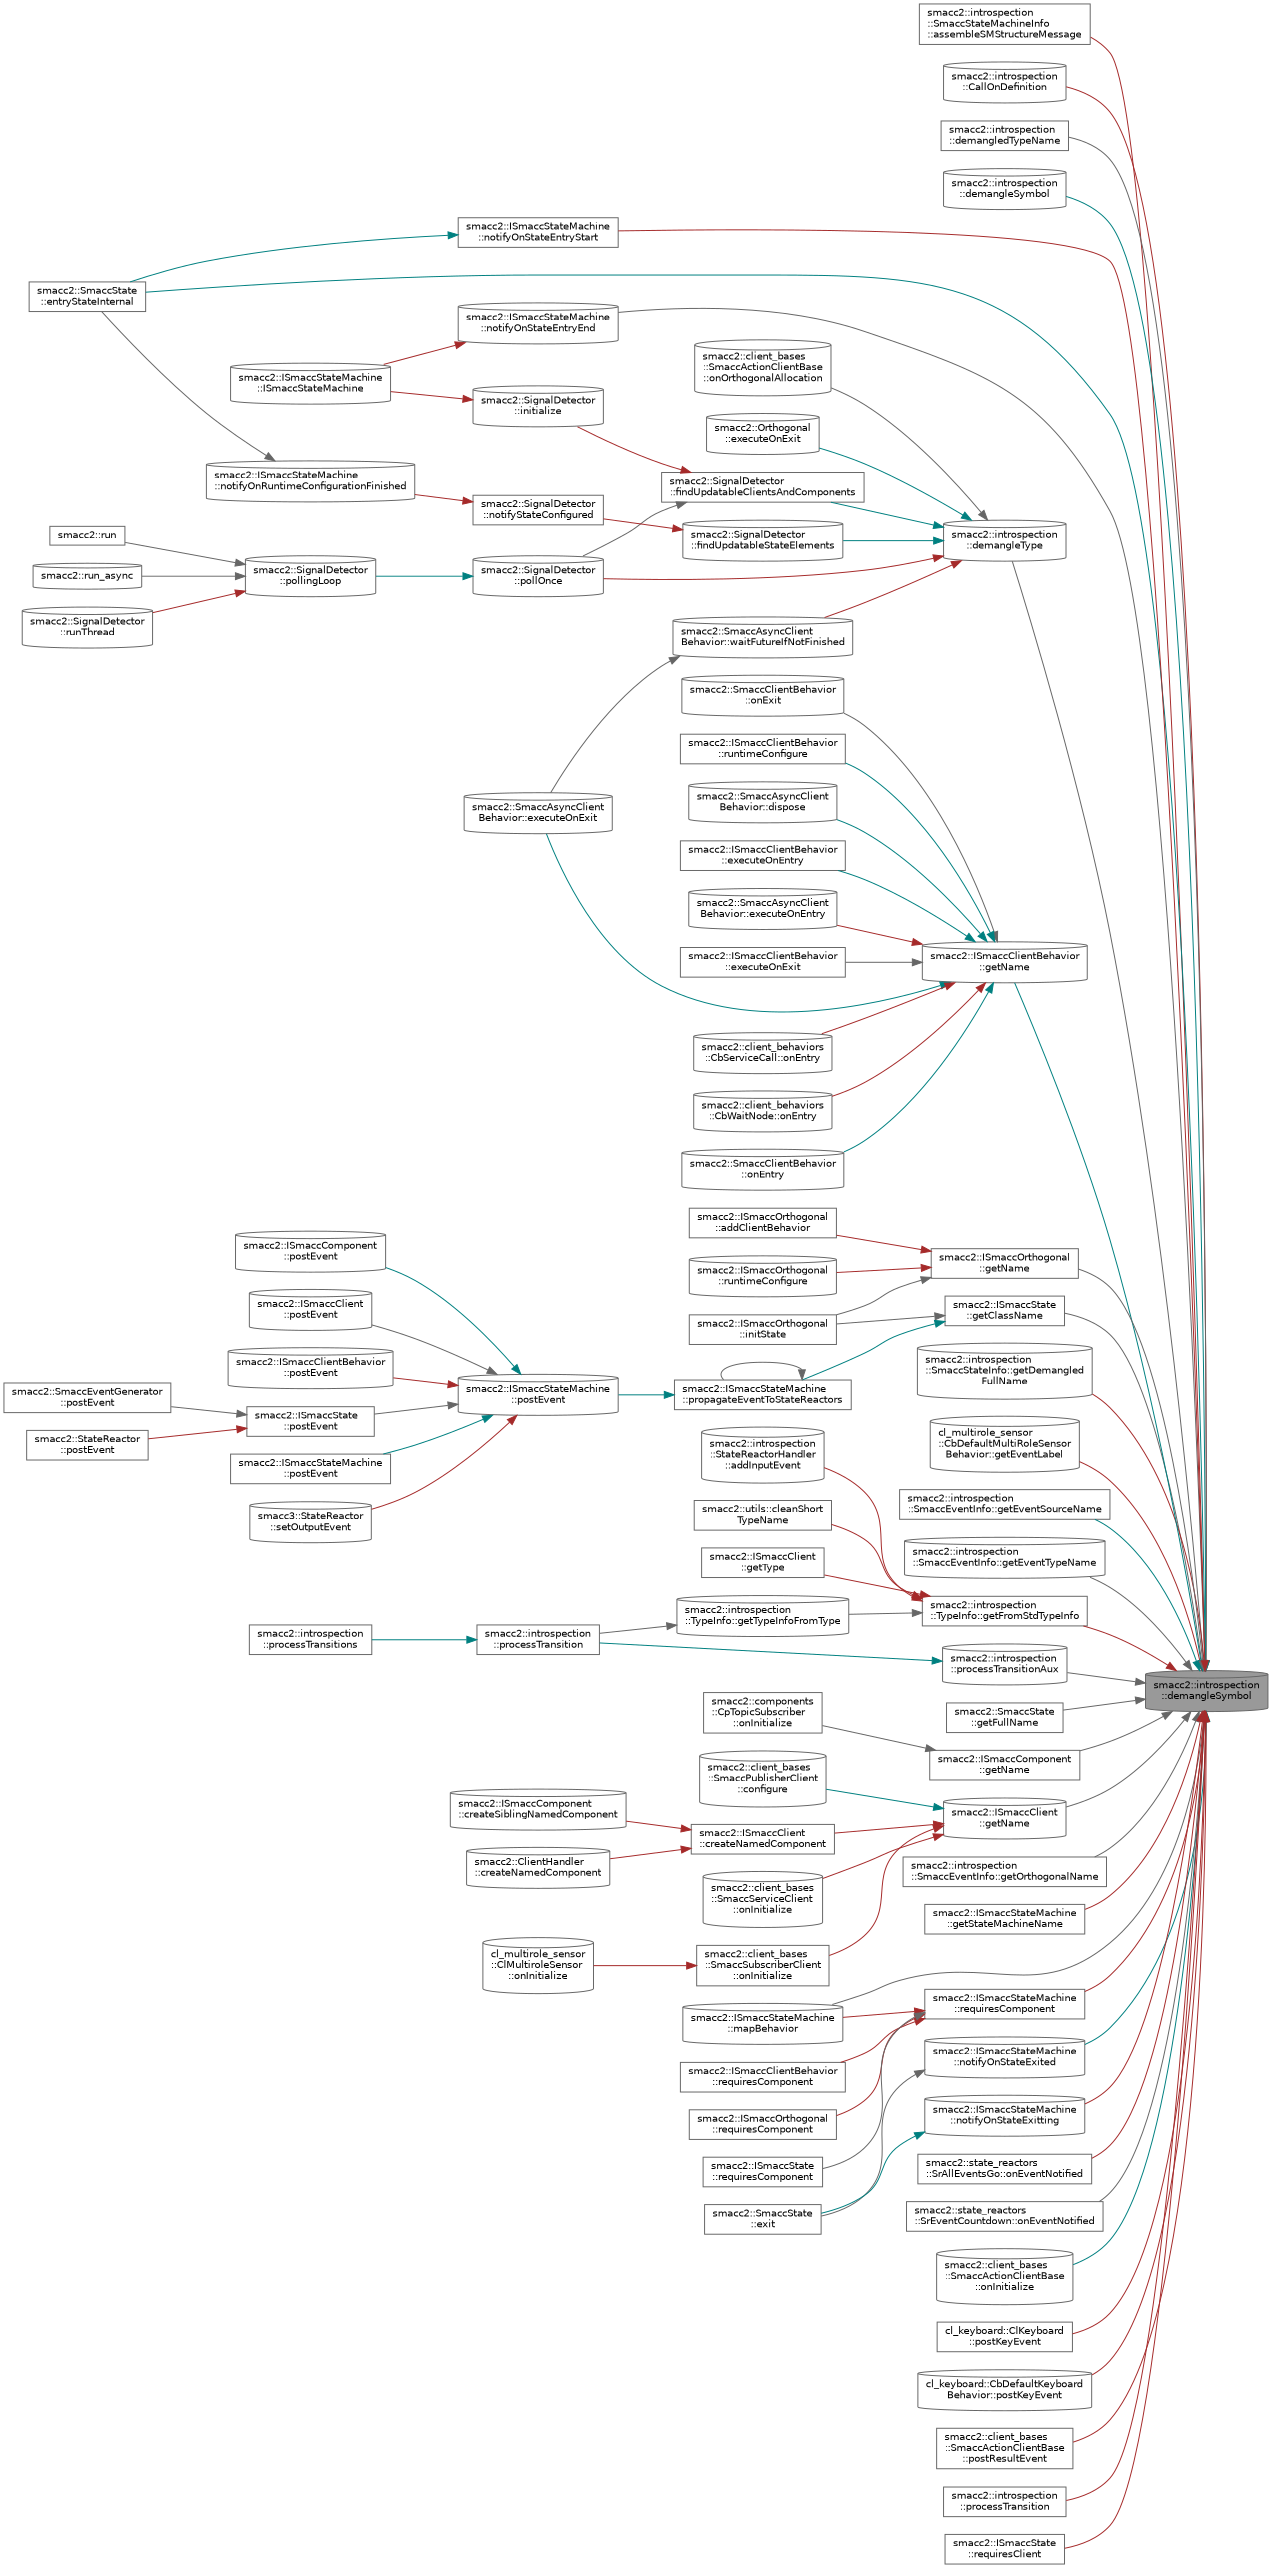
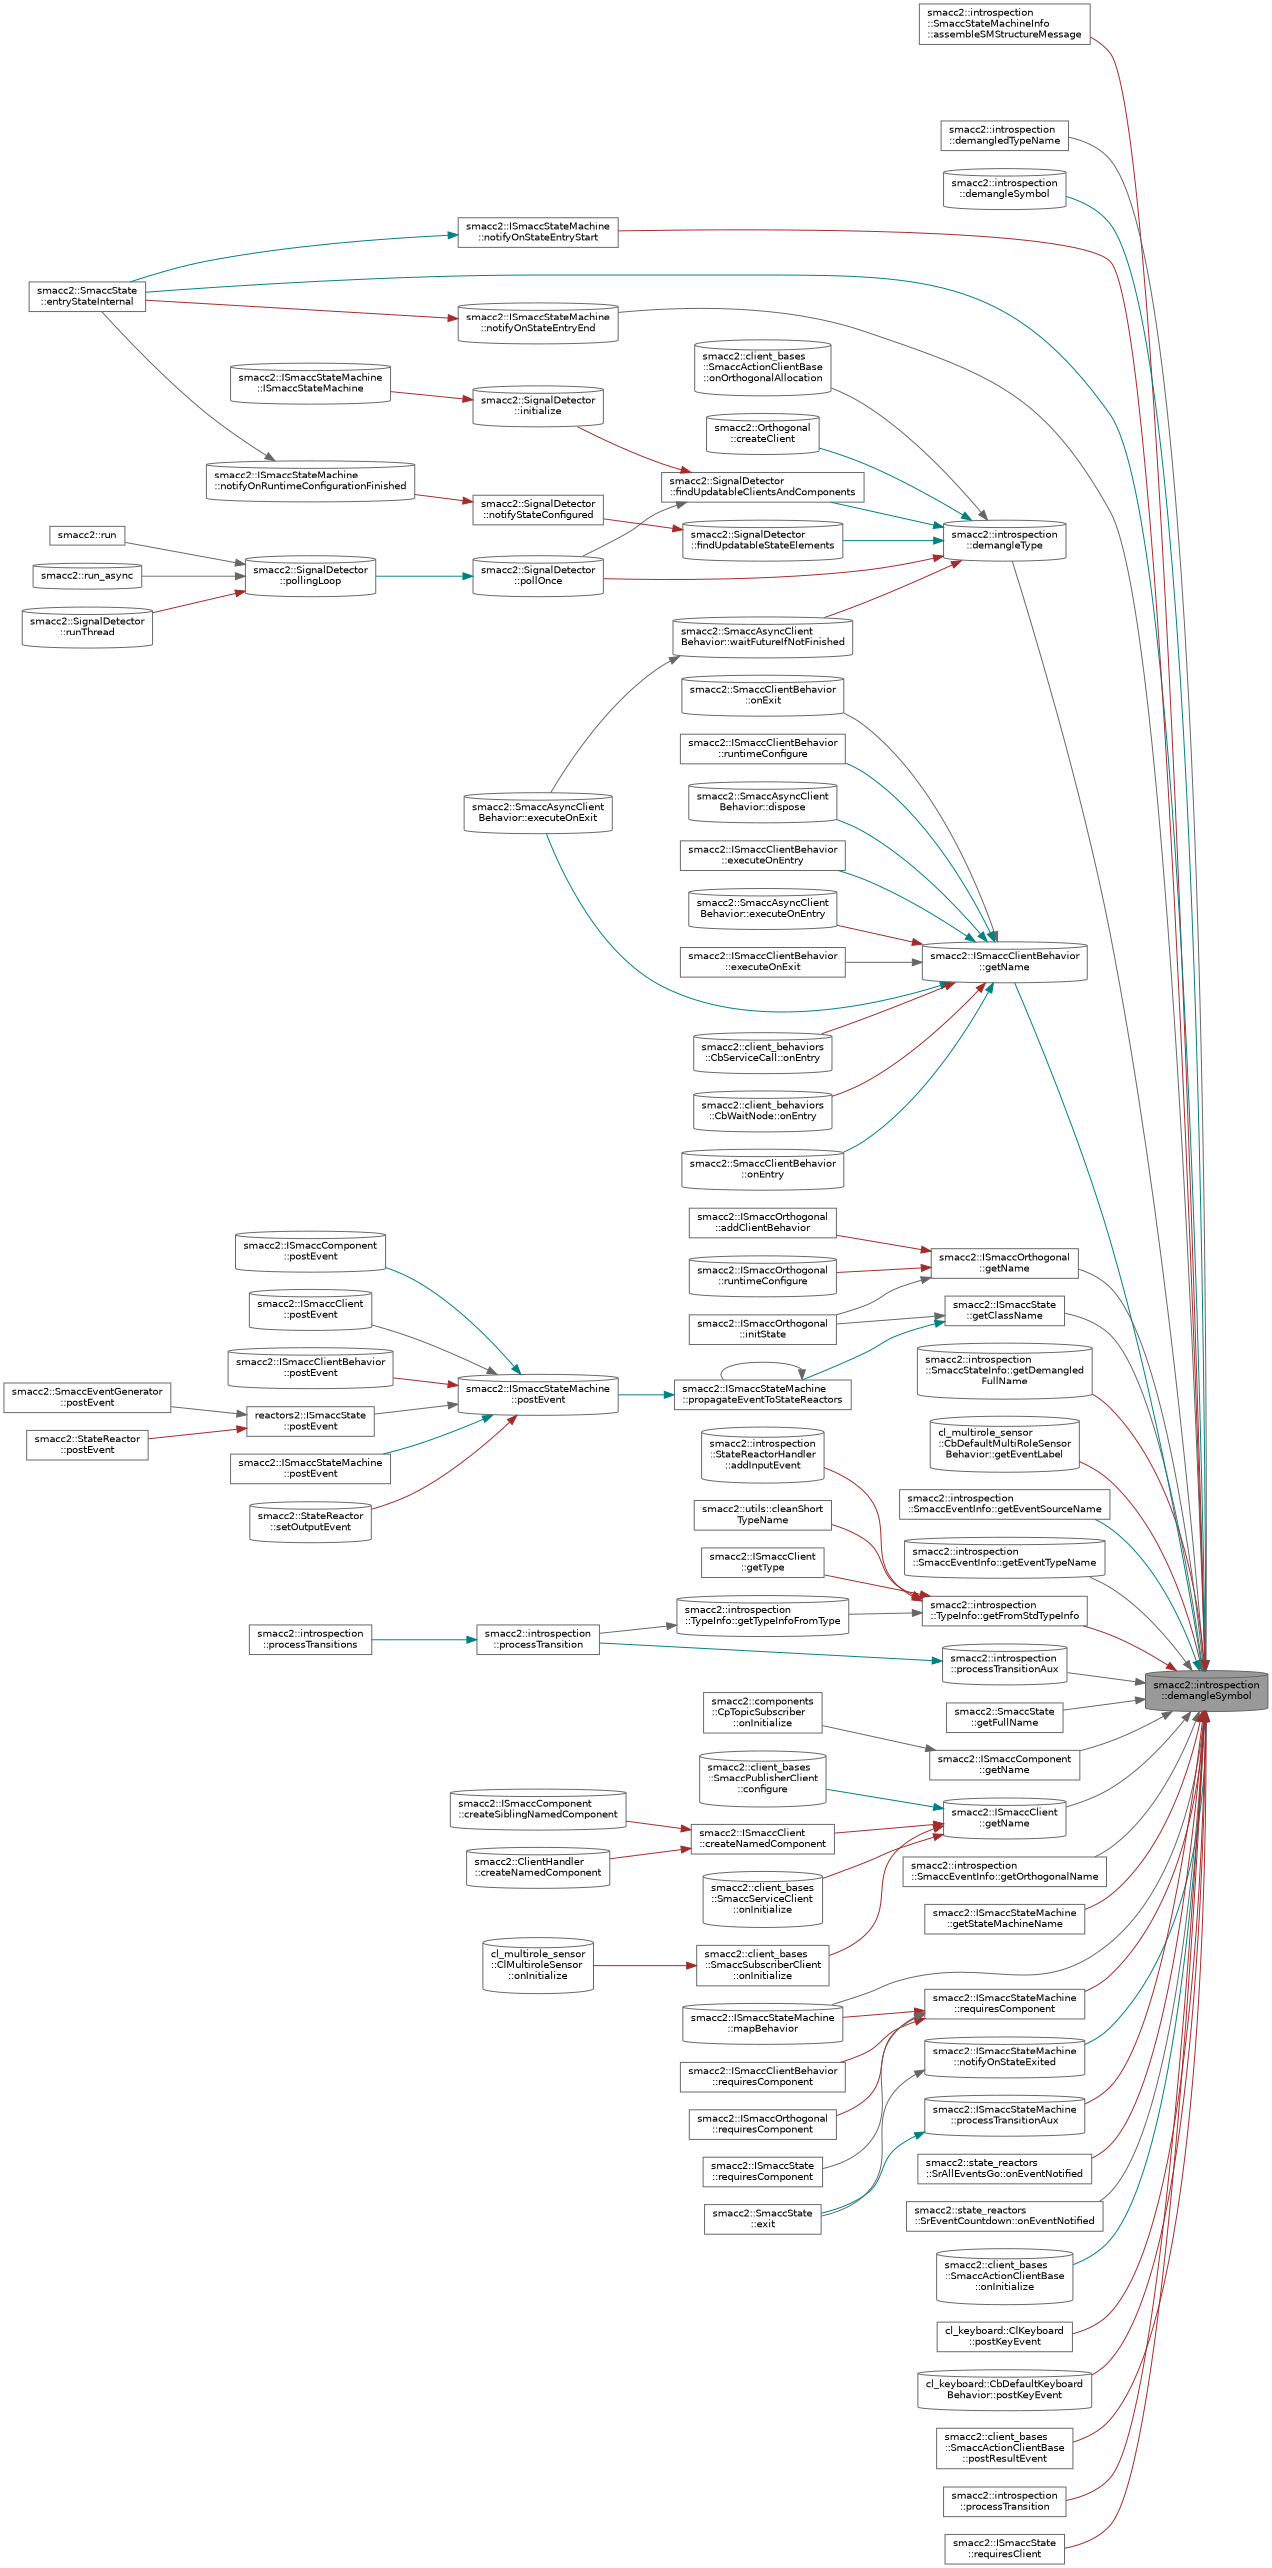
node "smacc2::introspection ::CallOnDefinition": removed
edge "smacc2::ISmaccStateMachine ::ISmaccStateMachine" -> "smacc2::ISmaccStateMachine ::notifyOnStateEntryEnd": now "smacc2::SmaccState ::entryStateInternal" -> "smacc2::ISmaccStateMachine ::notifyOnStateEntryEnd"
node "smacc2::Orthogonal ::executeOnExit": label "smacc2::Orthogonal ::executeOnExit" -> "smacc2::Orthogonal ::createClient"
node "smacc2::ISmaccState ::postEvent": label "smacc2::ISmaccState ::postEvent" -> "reactors2::ISmaccState ::postEvent"
node "smacc3::StateReactor ::setOutputEvent": label "smacc3::StateReactor ::setOutputEvent" -> "smacc2::StateReactor ::setOutputEvent"
node "smacc2::ISmaccStateMachine ::notifyOnStateExitting": label "smacc2::ISmaccStateMachine ::notifyOnStateExitting" -> "smacc2::ISmaccStateMachine ::processTransitionAux"
